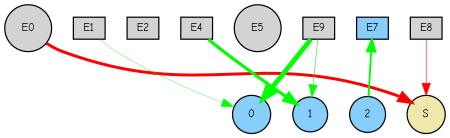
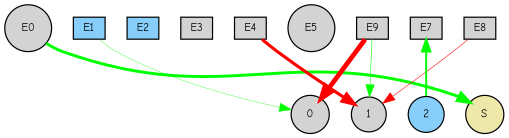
node "E1": fillcolor lightgray -> lightskyblue
node "E2": fillcolor lightgray -> lightskyblue
node "E3": added
node "E7": fillcolor lightskyblue -> lightgray
edge "E8" -> "S": now "E8" -> "1"
edge "E9" -> "0": color green -> red
edge "E4" -> "1": color green -> red
edge "E0" -> "S": color red -> green
node "0": fillcolor lightskyblue -> lightgray
node "1": fillcolor lightskyblue -> lightgray
